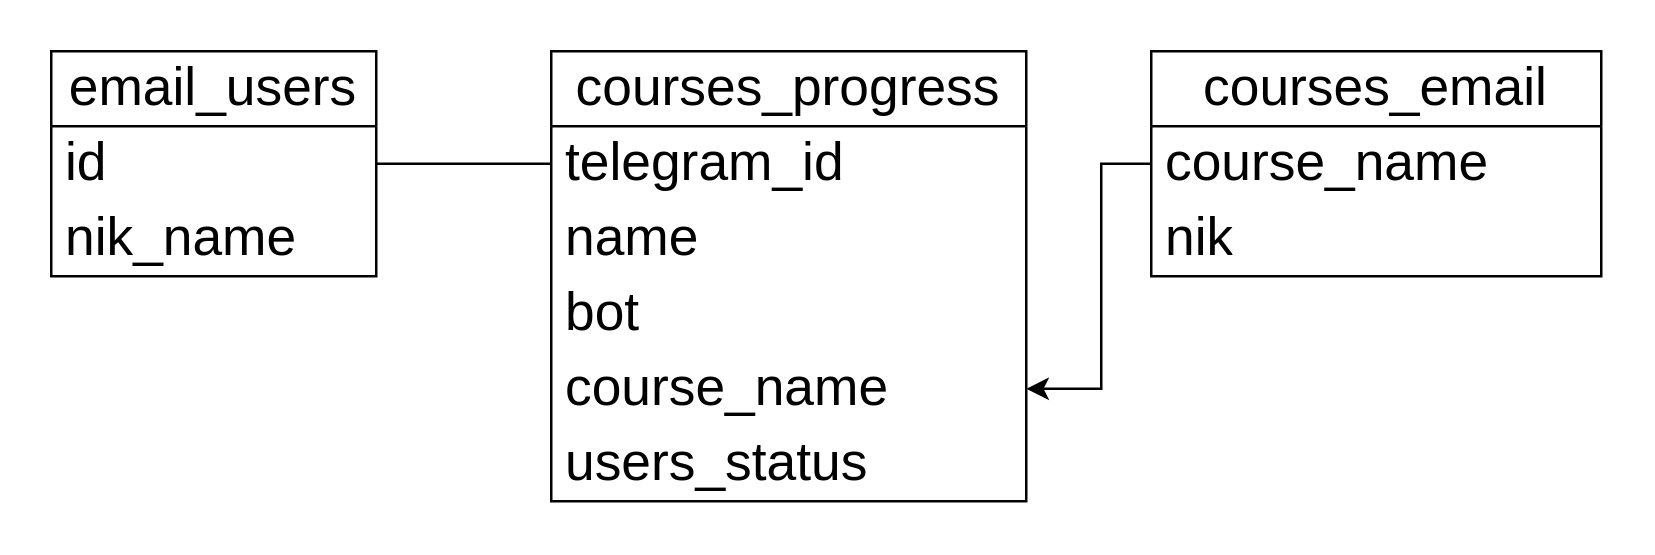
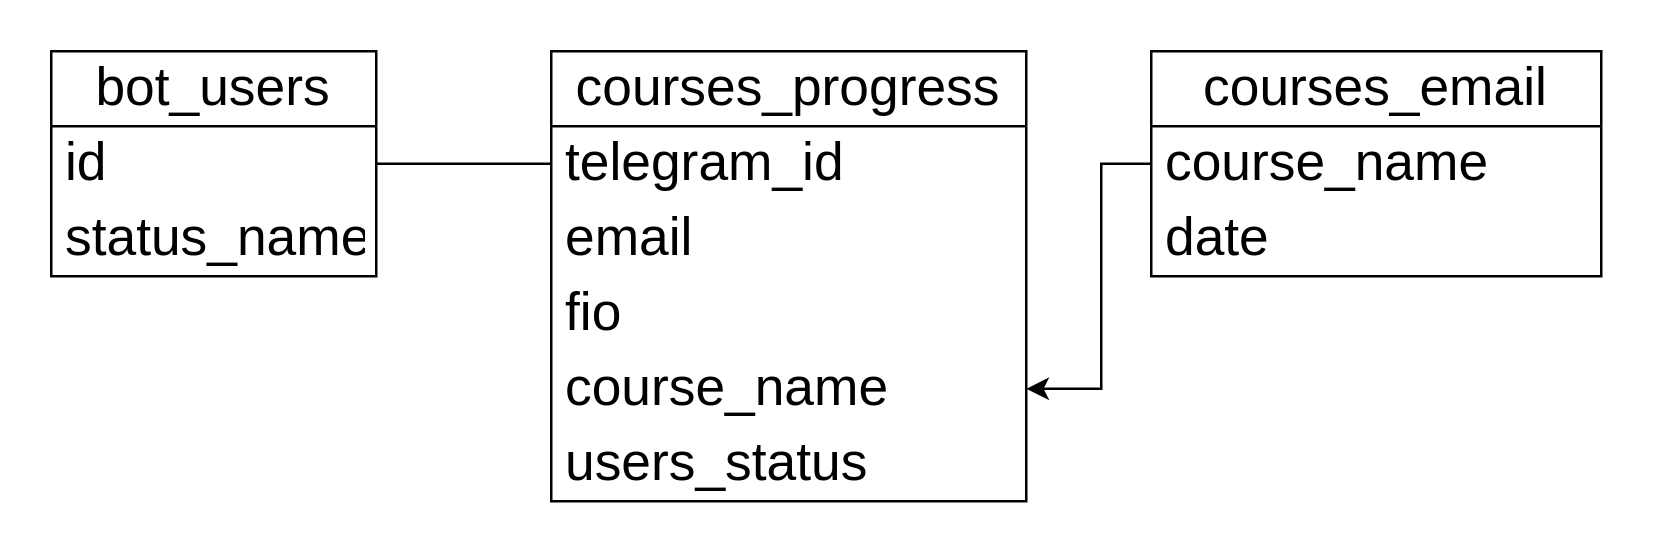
node "email_users": label "email_users" -> "bot_users"
node "nik_name": label "nik_name" -> "status_name"
node "name": label "name" -> "email"
node "nik": label "nik" -> "date"
node "bot": label "bot" -> "fio"
